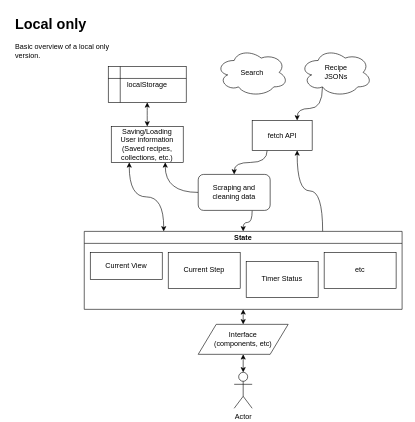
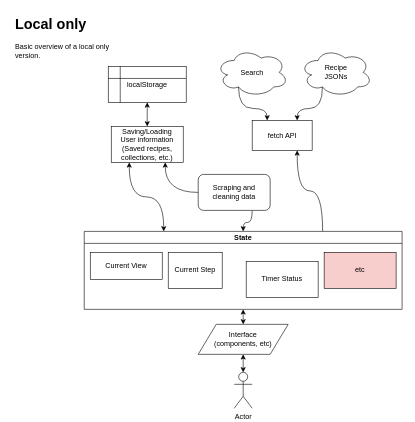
edge "Search" -> "fetch API": added
edge "fetch API" -> "Scraping and cleaning data": removed
node "Current Step": size 72x36 -> 54x36
node "etc": fillcolor #ffffff -> #f8cecc
